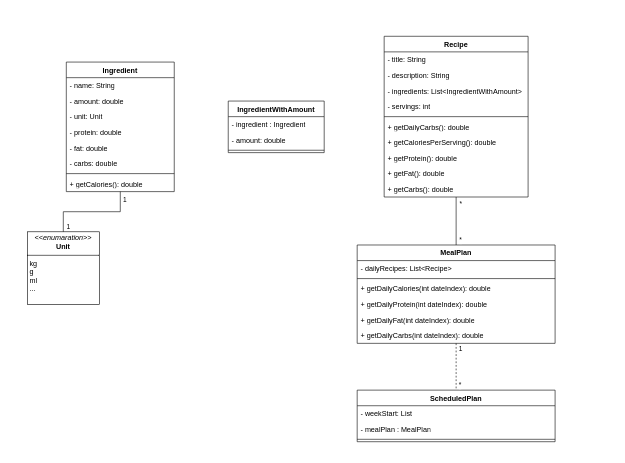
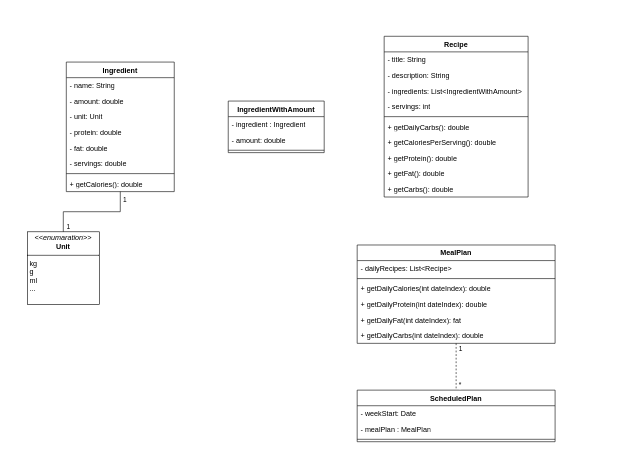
node "- carbs: double": label "- carbs: double" -> "- servings: double"
edge "Recipe" -- "MealPlan": removed, labels "*", "*"
node "+ getDailyFat(int dateIndex): double": label "+ getDailyFat(int dateIndex): double" -> "+ getDailyFat(int dateIndex): fat"
node "- weekStart: List": label "- weekStart: List" -> "- weekStart: Date"
